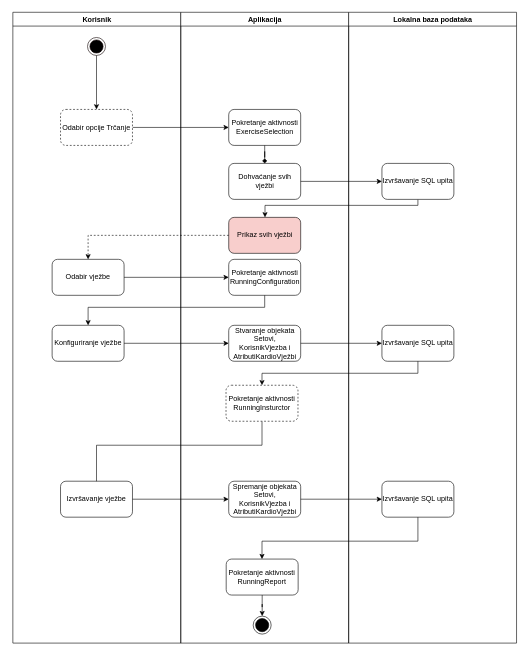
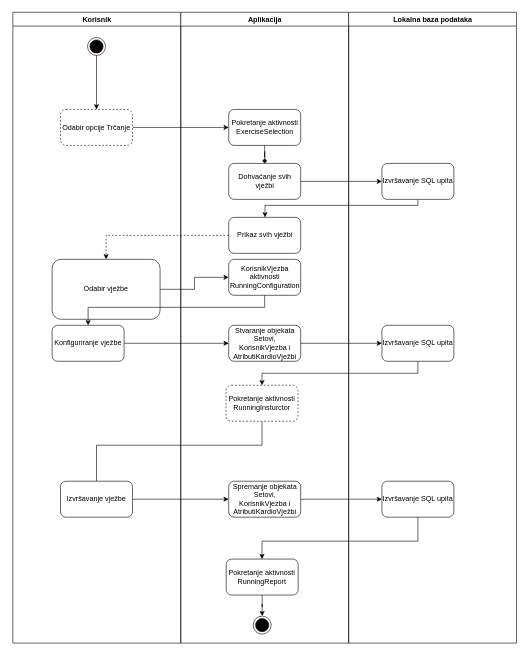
node "Prikaz svih vježbi": fillcolor #f8cecc -> #ffffff
node "Odabir vježbe": size 72x36 -> 108x60
node "Pokretanje aktivnosti RunningConfiguration": label "Pokretanje aktivnosti RunningConfiguration" -> "KorisnikVjezba aktivnosti RunningConfiguration"
